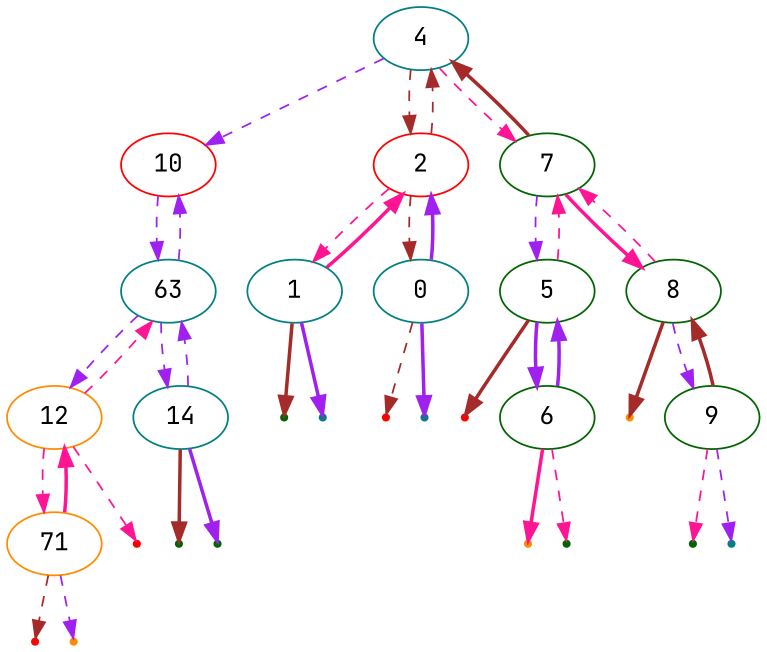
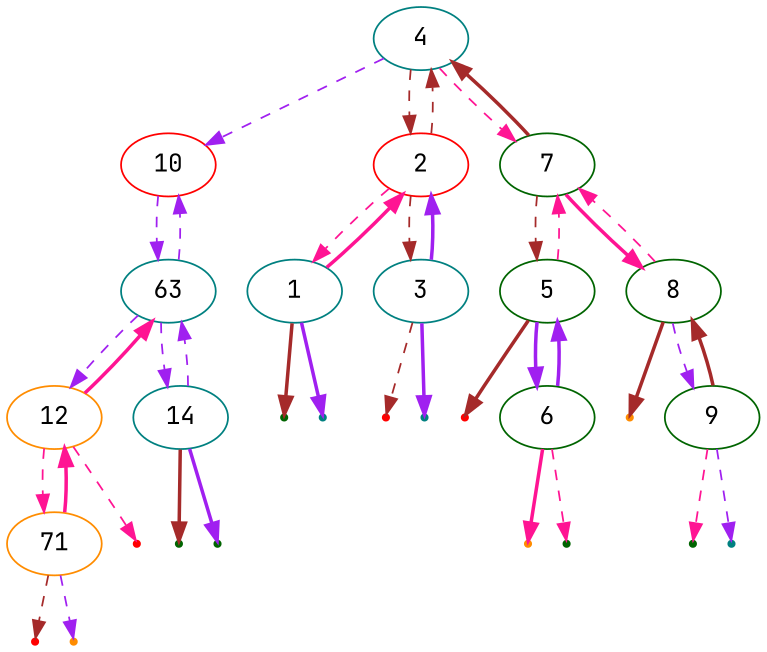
edge "7" -> "5": color purple -> brown
node "0": label "0" -> "3"
edge "12" -> "63": style dashed -> bold
